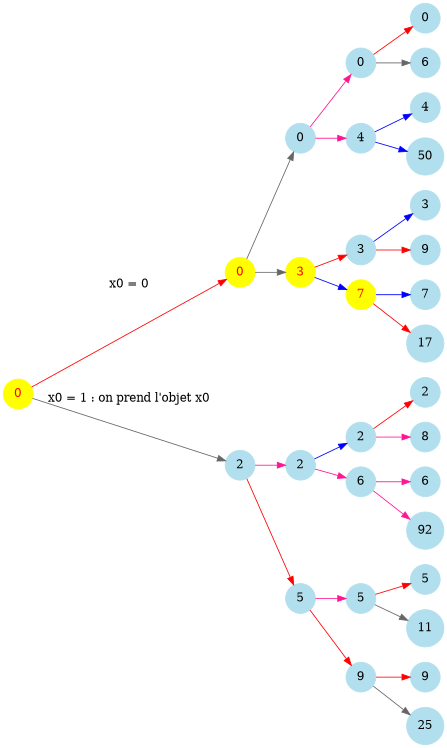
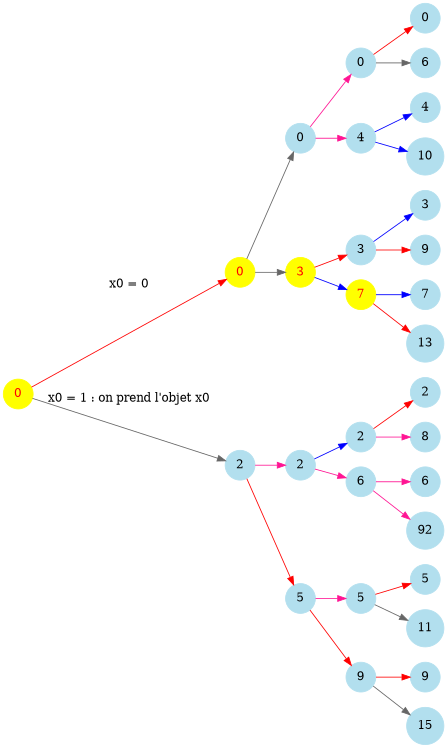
node "50": label "50" -> "10"
node "17": label "17" -> "13"
node "25": label "25" -> "15"
